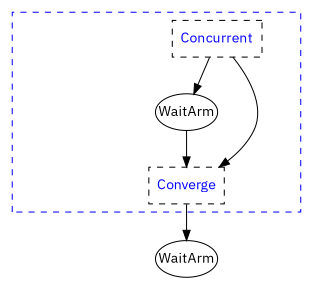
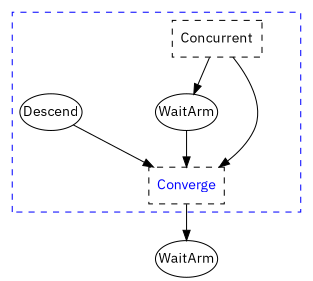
node "Concurrent": fontcolor blue -> black
node "Descend": added
